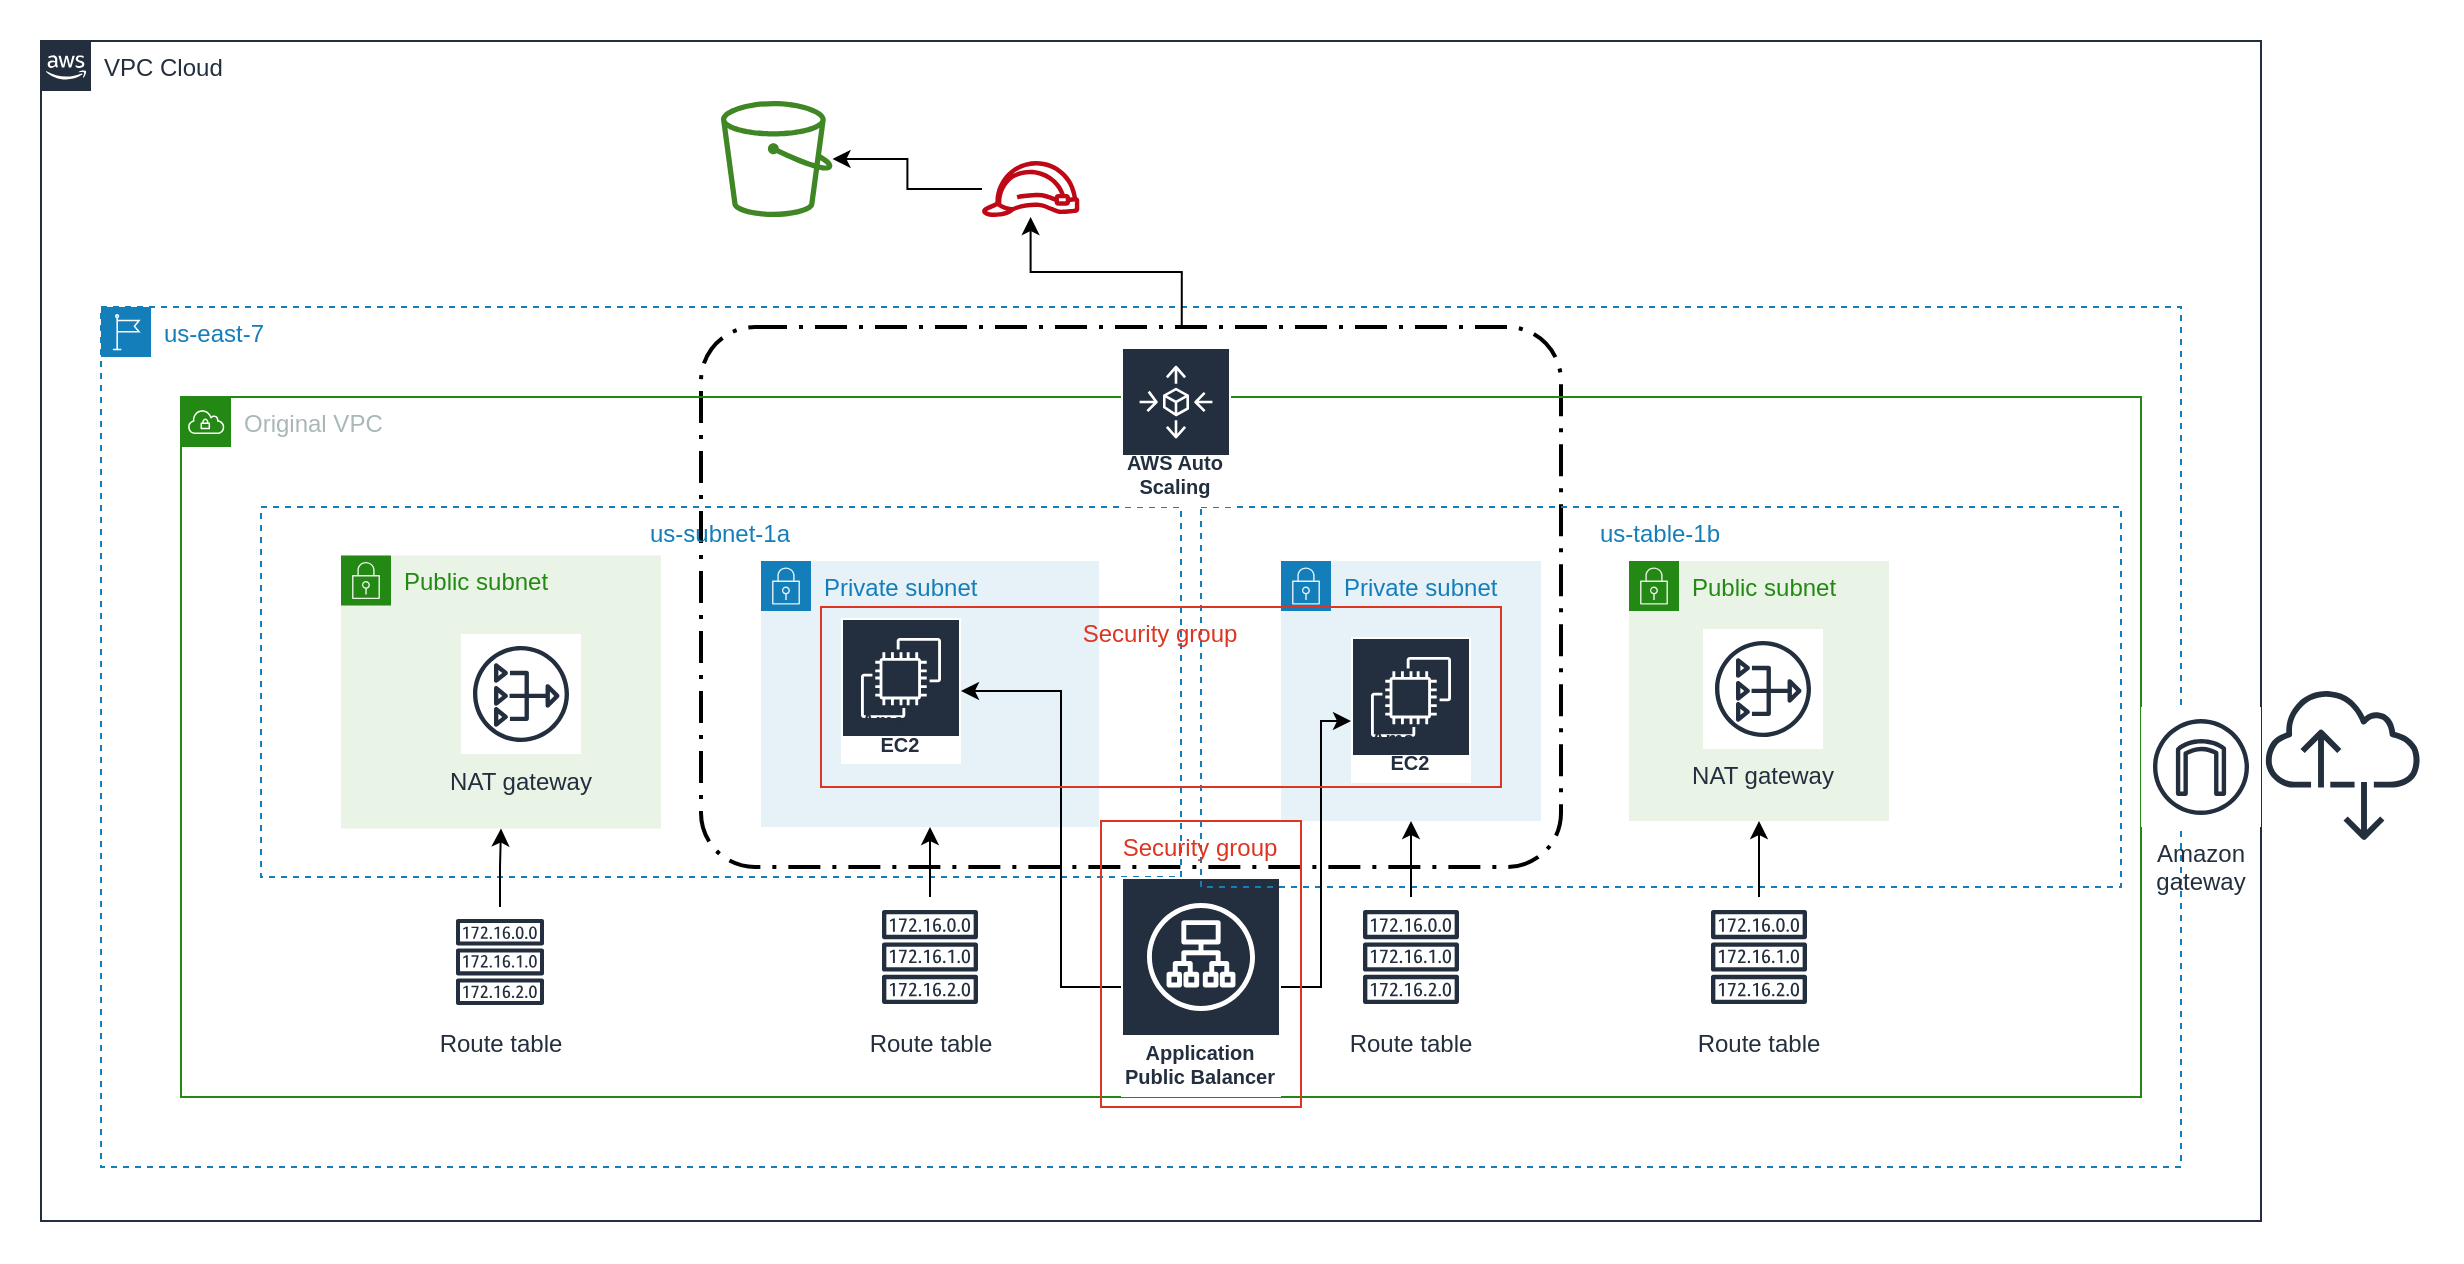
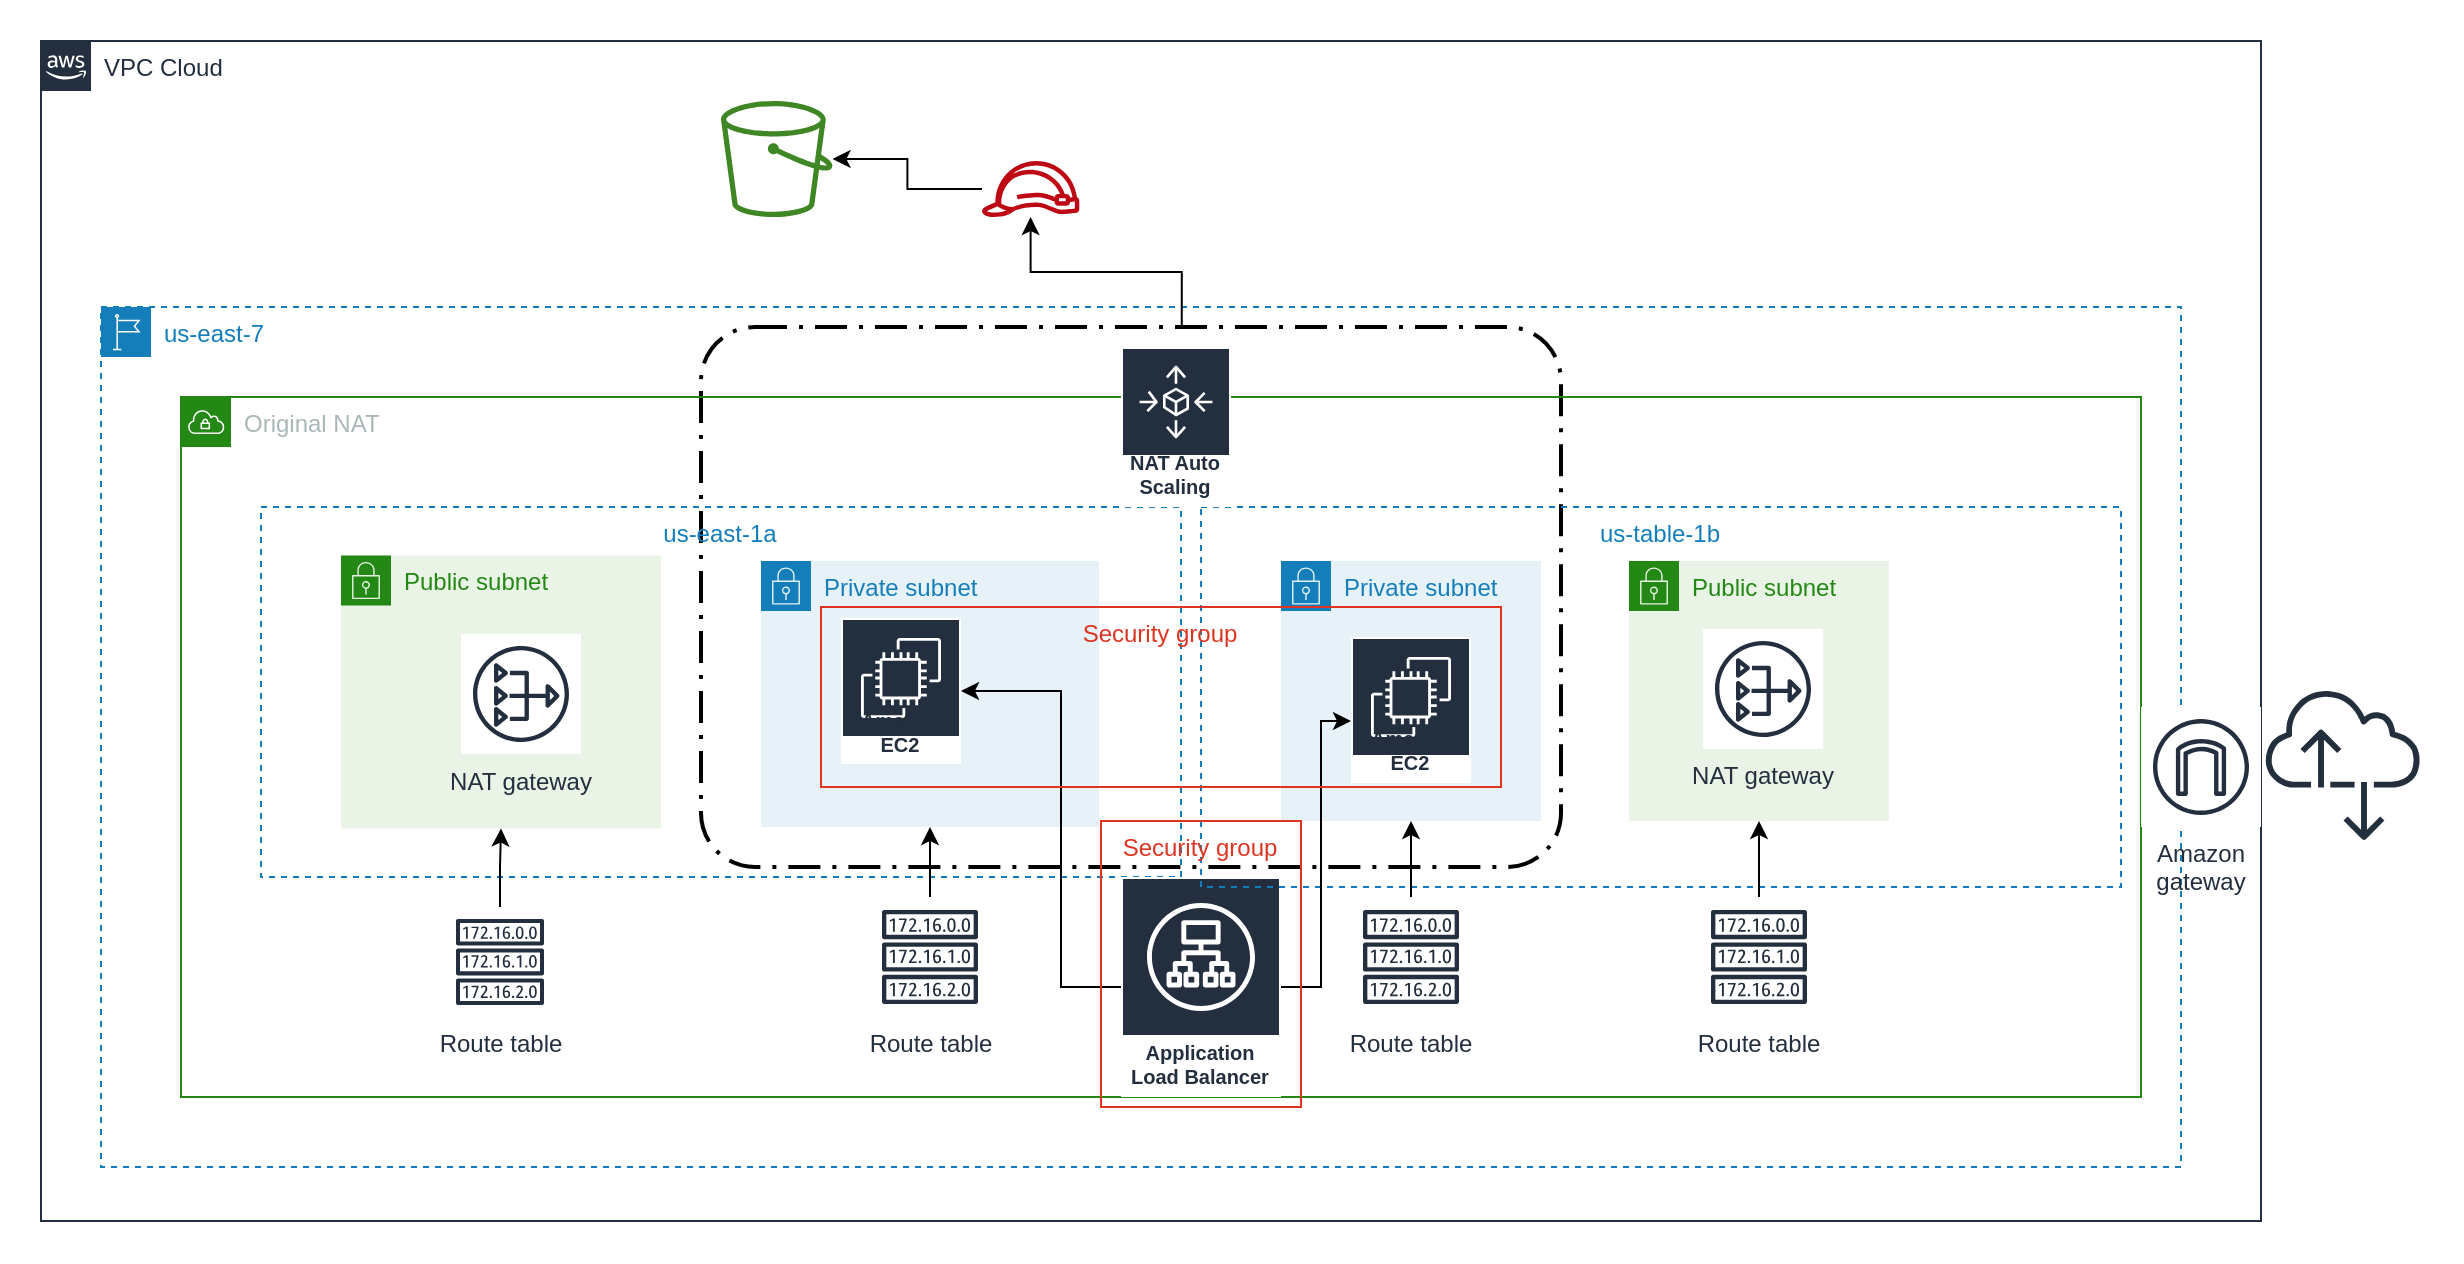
node "Original VPC": label "Original VPC" -> "Original NAT"
node "AWS Auto Scaling": label "AWS Auto Scaling" -> "NAT Auto Scaling"
node "us-subnet-1a": label "us-subnet-1a" -> "us-east-1a"
node "Application Public Balancer": label "Application Public Balancer" -> "Application Load Balancer"
